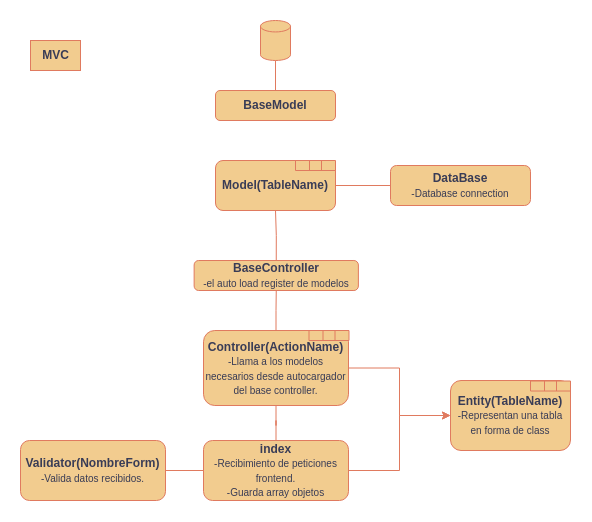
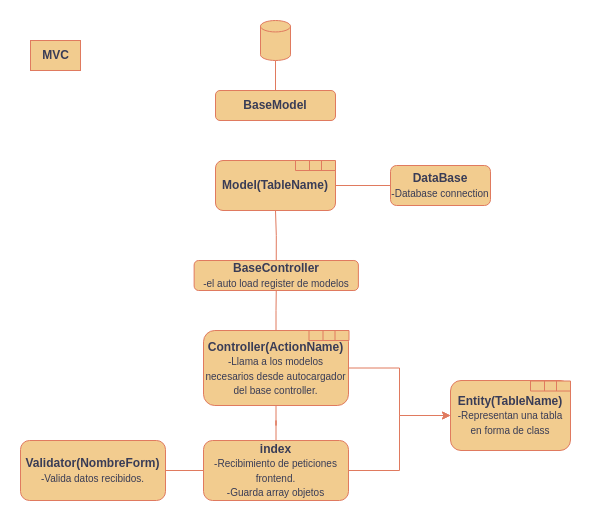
node "DataBase -Database connection": size 140x40 -> 100x40
